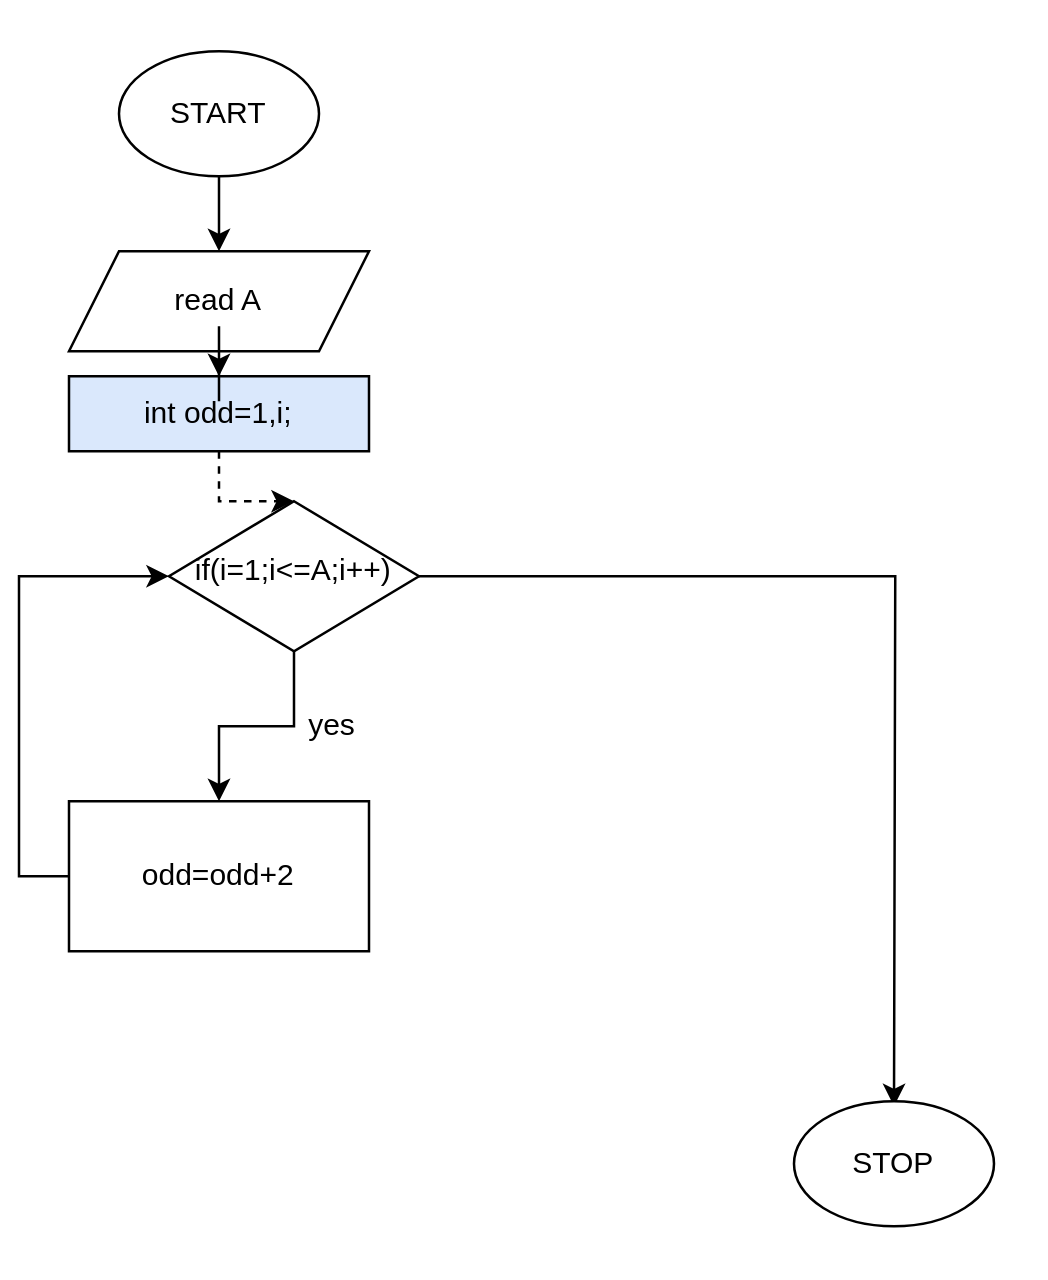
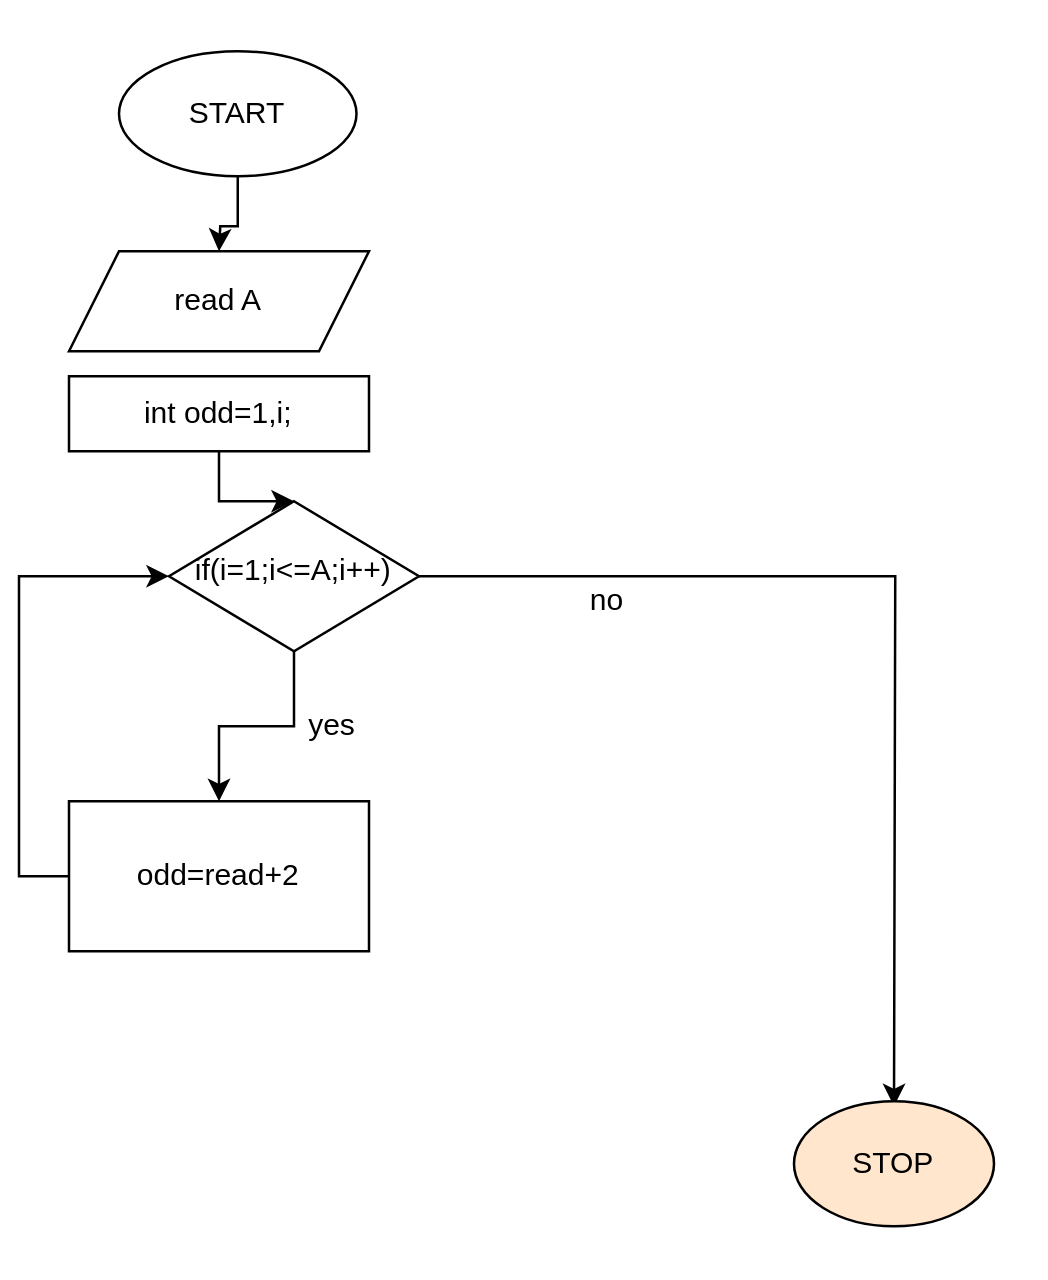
node "START": size 200x125 -> 238x125
edge "read A" -> "int odd=1,i;": removed
node "int odd=1,i;": fillcolor #dae8fc -> #ffffff
edge "int odd=1,i;" -> "if(i=1;i<=A;i++)": style dashed -> solid
node "no": added
node "odd=odd+2": label "odd=odd+2" -> "odd=read+2"
node "STOP": fillcolor #ffffff -> #ffe6cc
